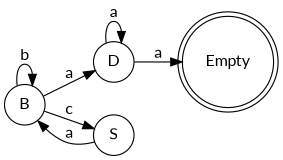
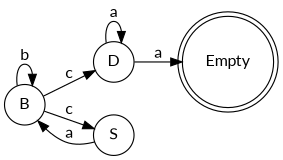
edge "B" -> "D": label "a" -> "c"
